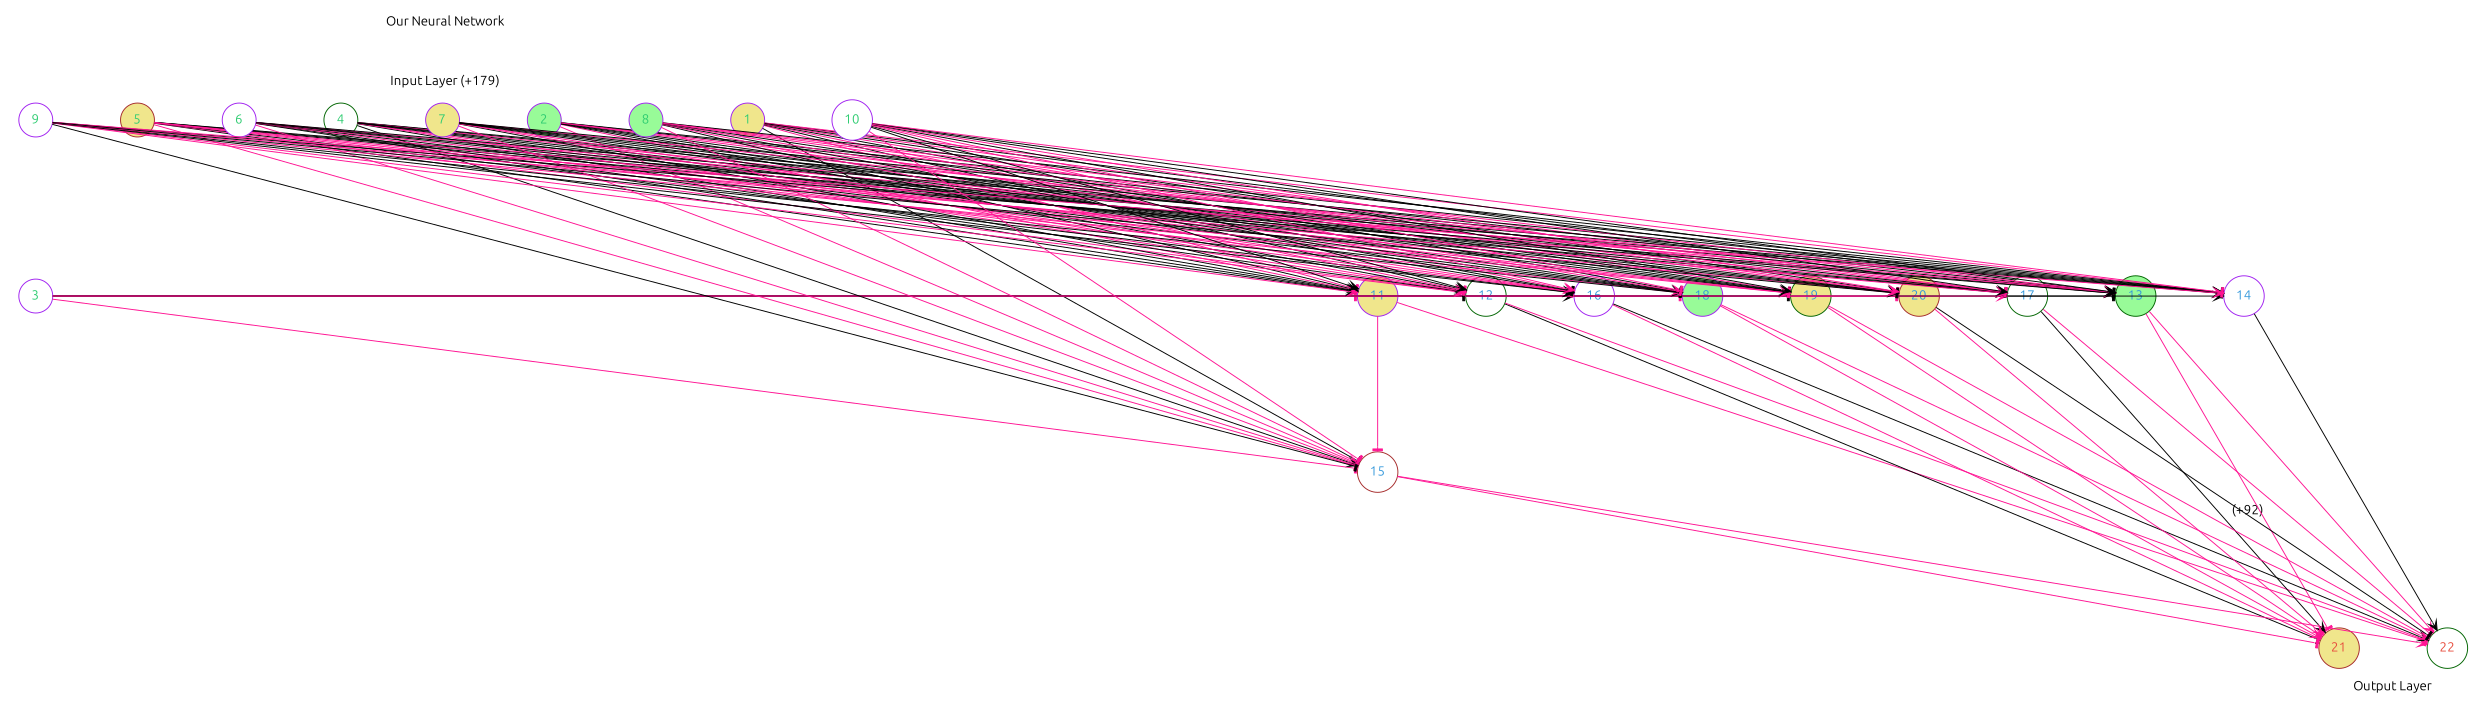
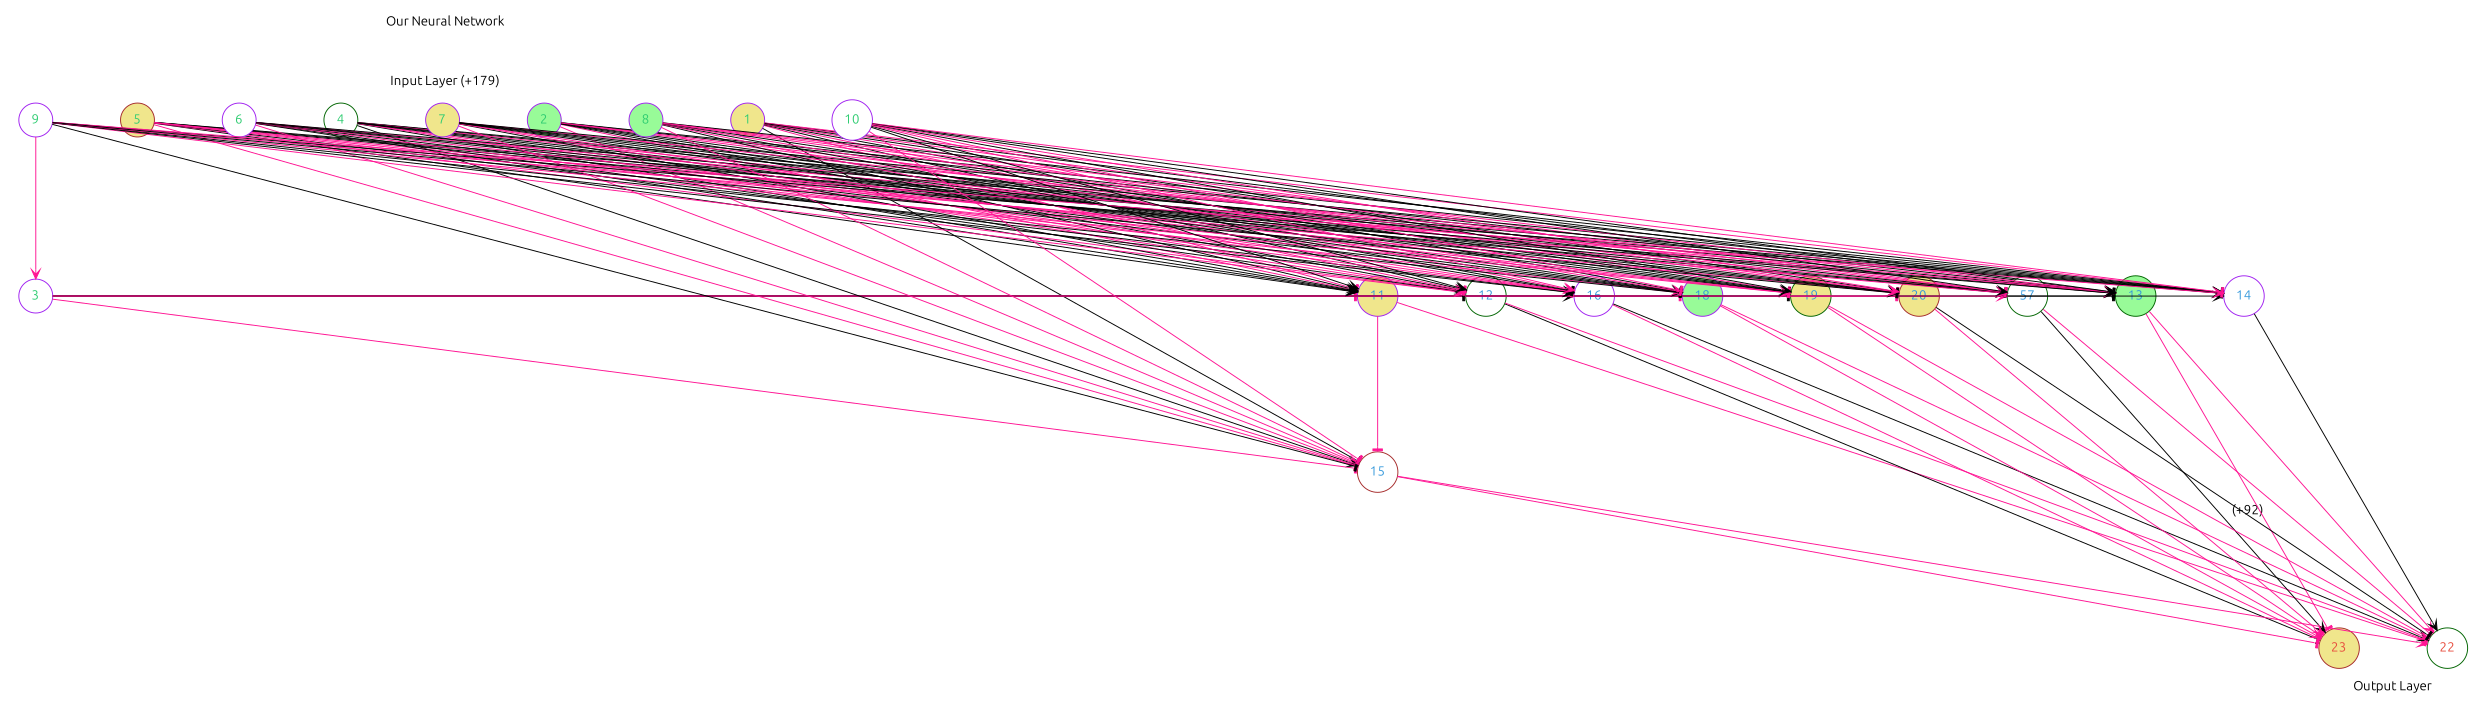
edge "9" -> "11": now "9" -> "3"
node "17": label "17" -> "57"
node "21": label "21" -> "23"
